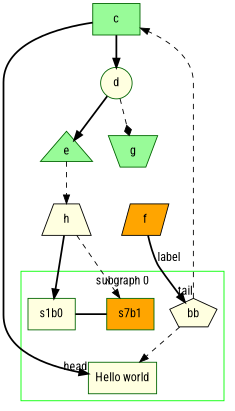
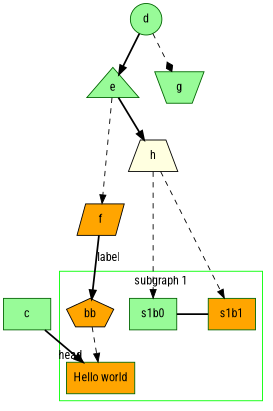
edge "c" -> "d": removed
node "d": fillcolor lightyellow -> palegreen
edge "e" -> "f": added
edge "bb" -> "c": removed
edge "e" -> "h": style dashed -> bold
edge "h" -> "s1b0": style bold -> dashed
cluster "subgraph 0": label "subgraph 0" -> "subgraph 1"
node "s1b0": fillcolor lightyellow -> palegreen
node "s7b1": label "s7b1" -> "s1b1"
node "bb": fillcolor lightyellow -> orange
node "Hello world": fillcolor lightyellow -> orange
